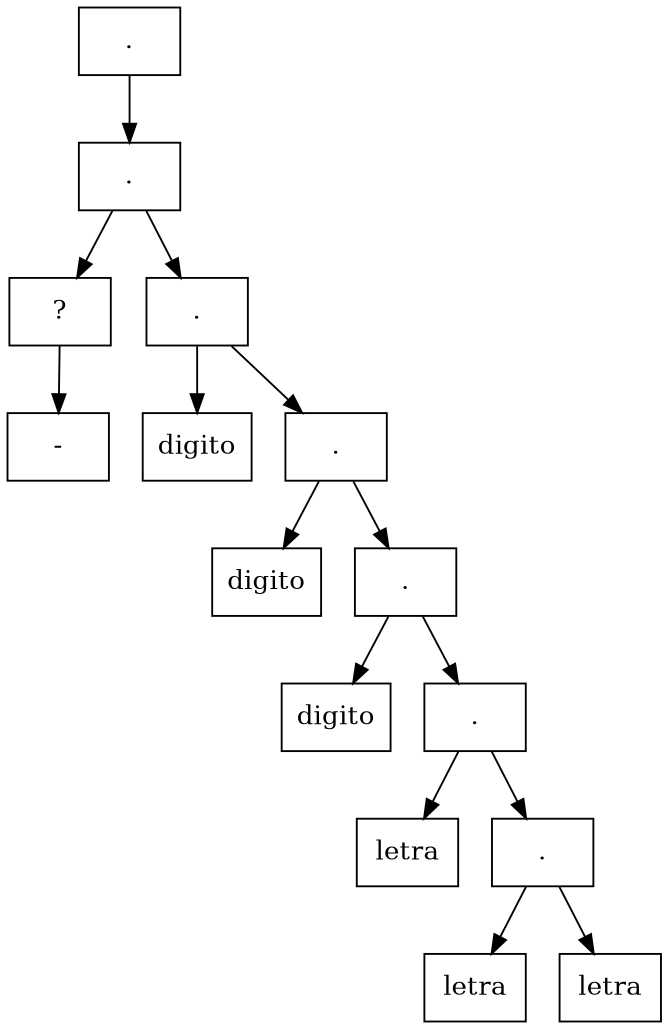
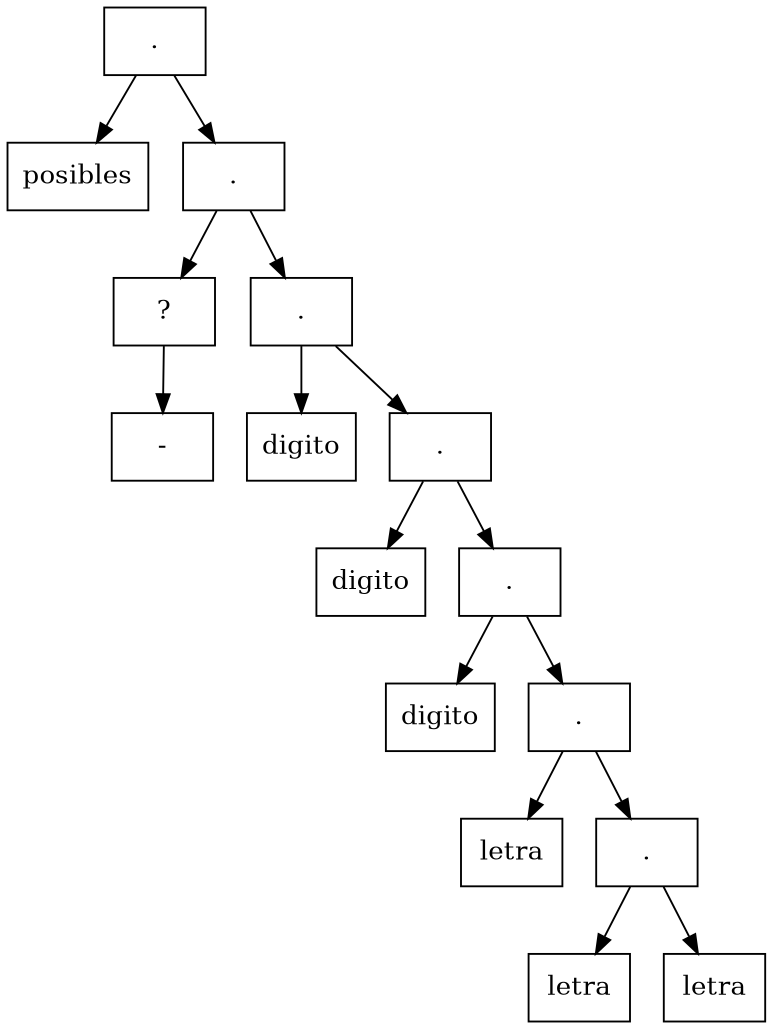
node "posibles": added
